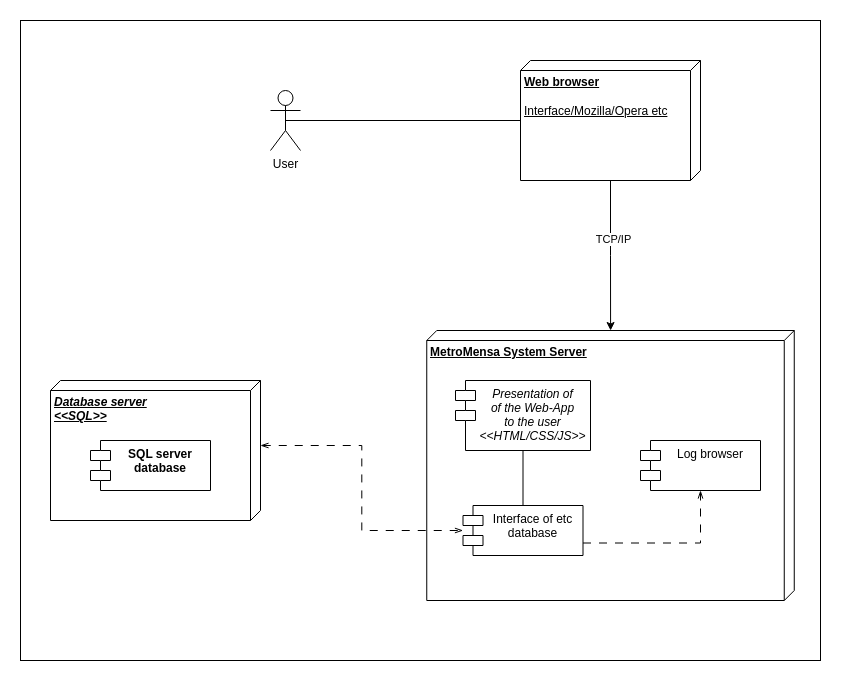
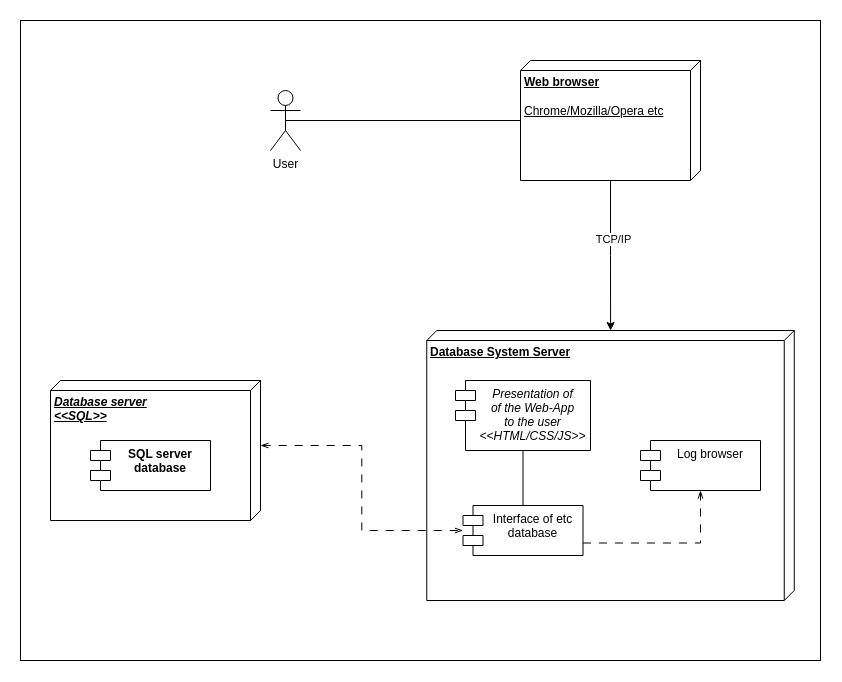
node "Web browser Interface/Mozilla/Opera etc": label "Web browser Interface/Mozilla/Opera etc" -> "Web browser Chrome/Mozilla/Opera etc"
node "MetroMensa System Server": label "MetroMensa System Server" -> "Database System Server"
